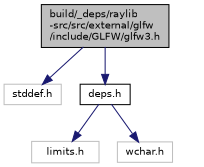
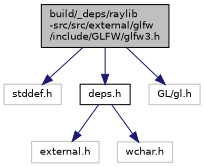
node "GL/gl.h": added
node "limits.h": label "limits.h" -> "external.h"
